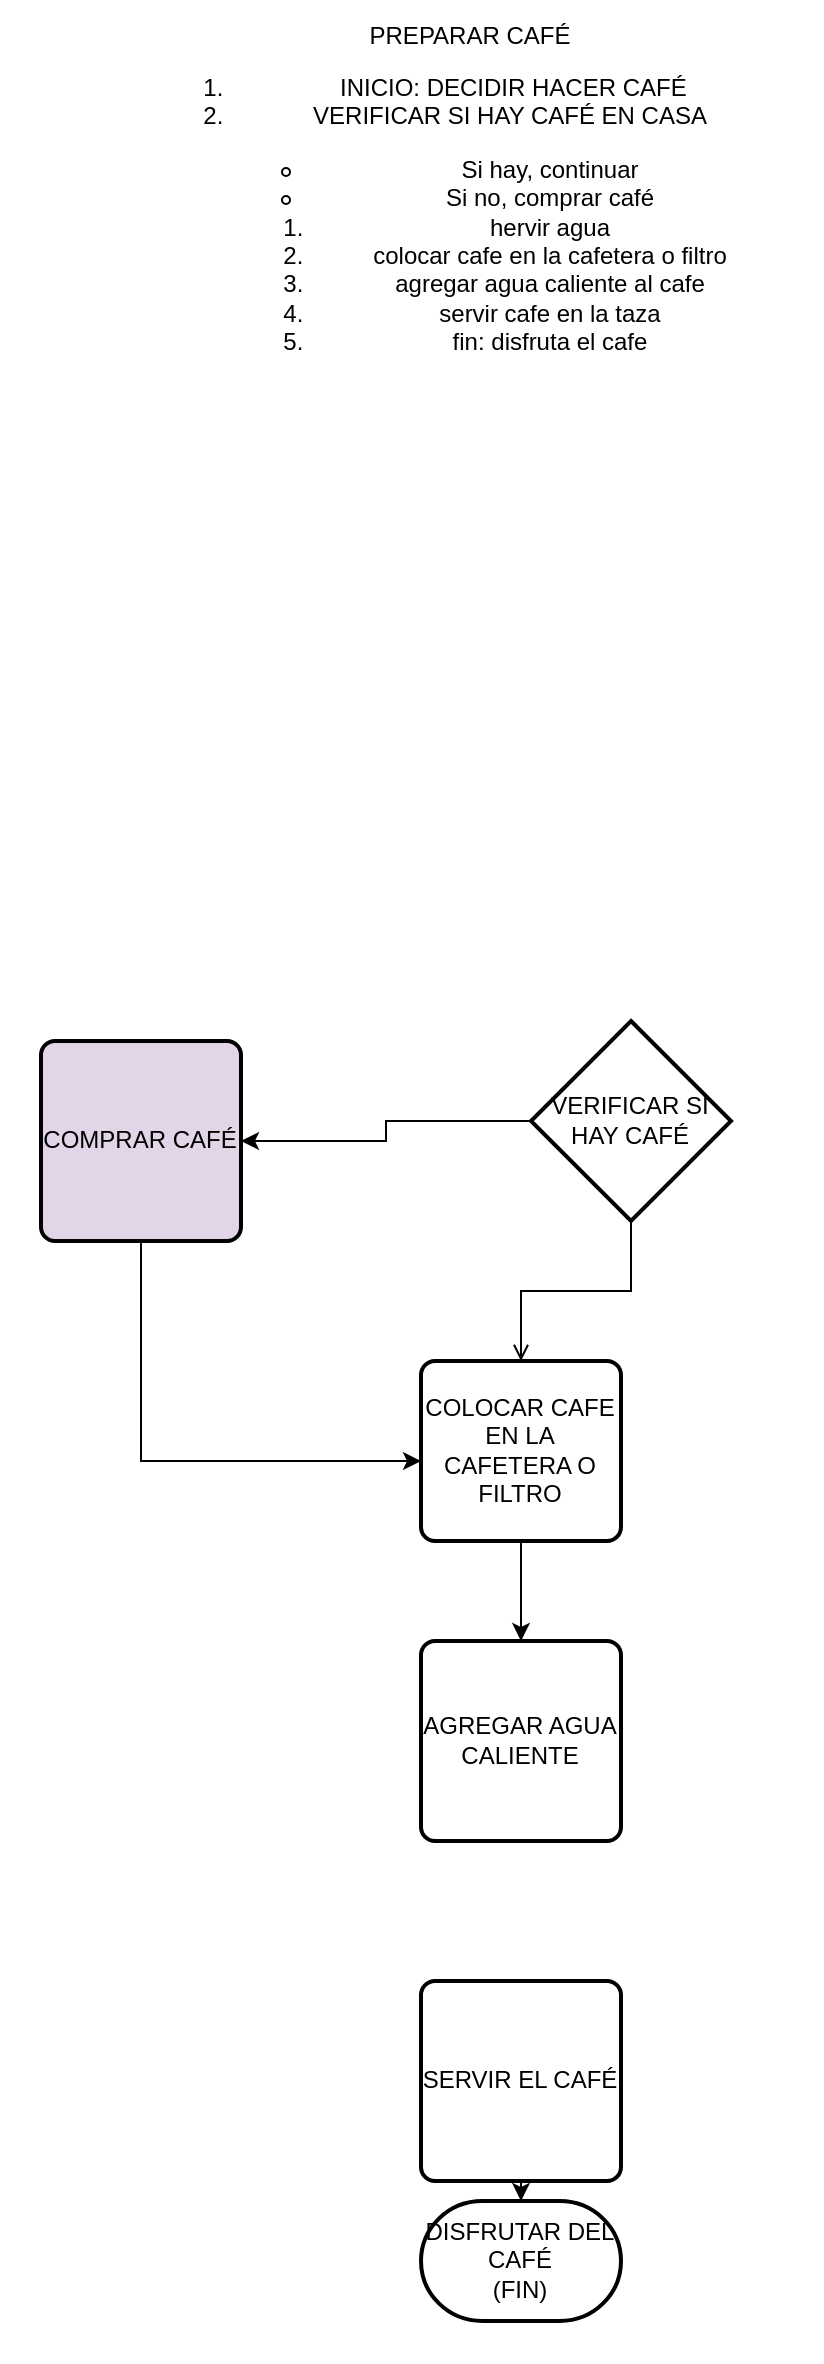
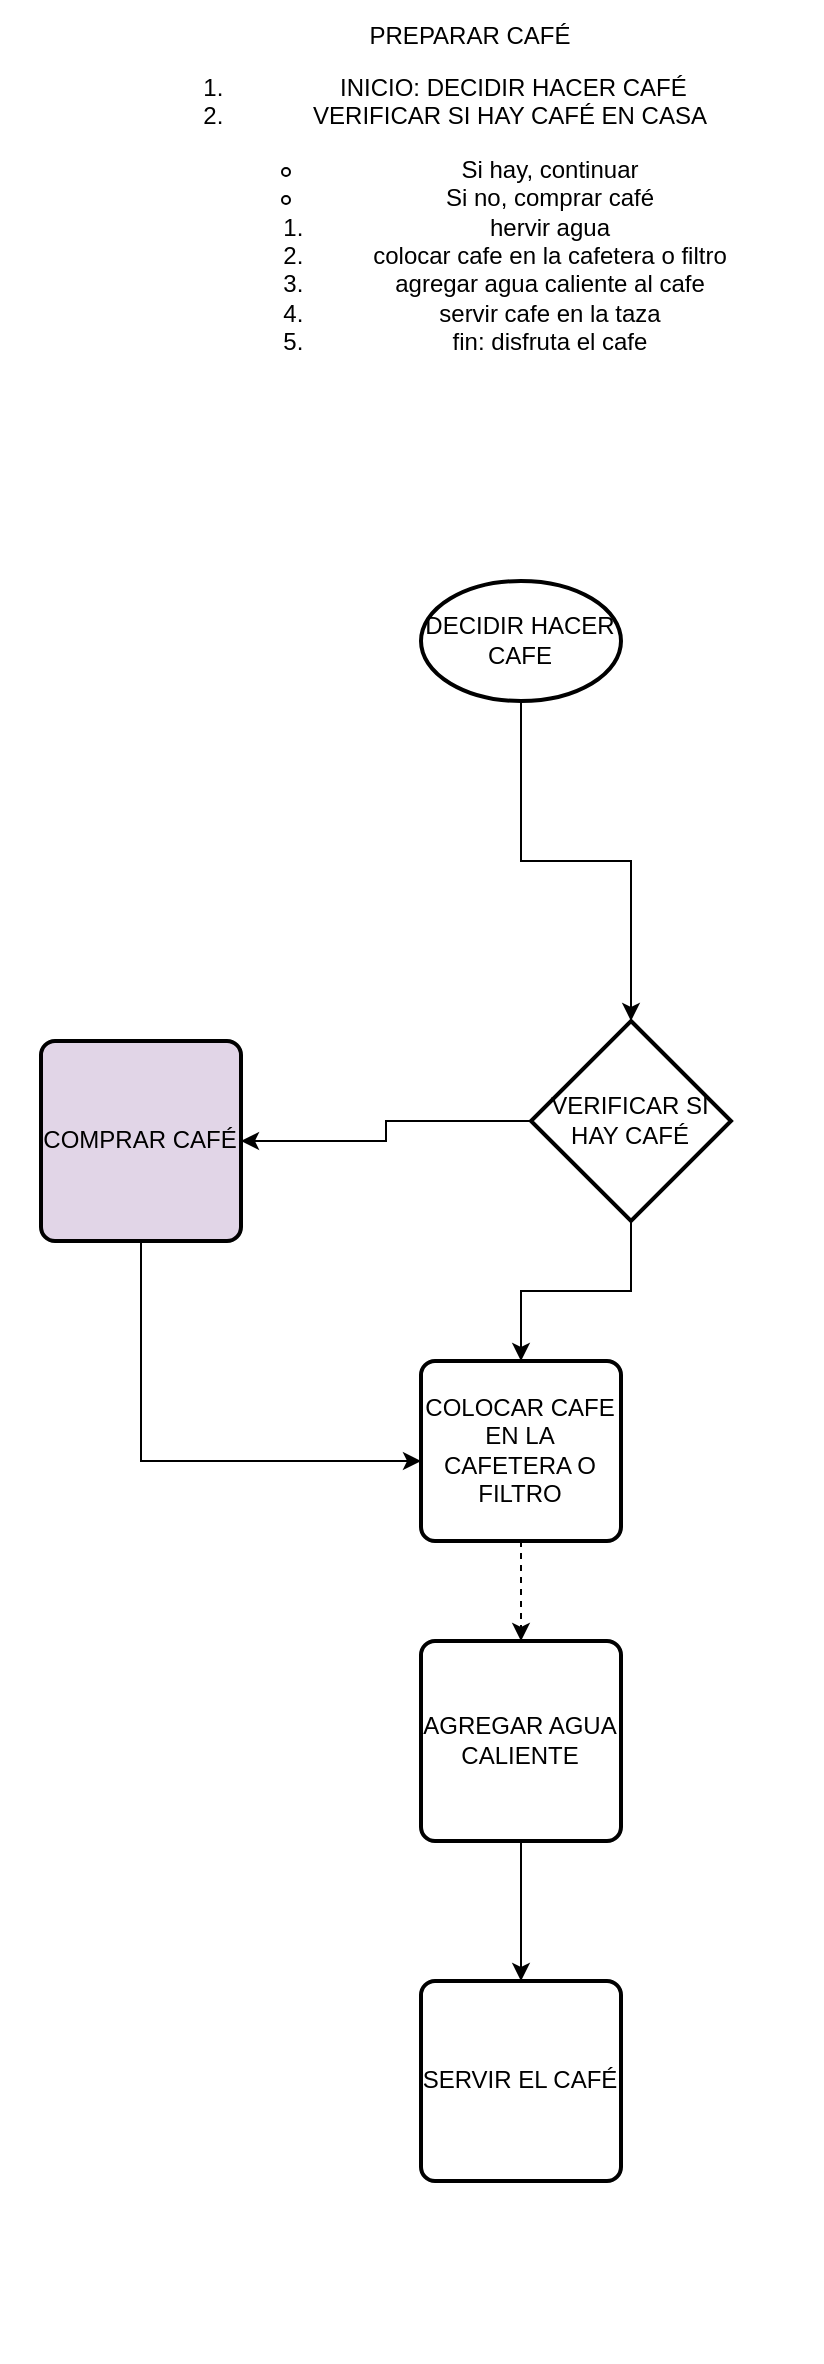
node "DECIDIR HACER CAFE": added
edge "DECIDIR HACER CAFE" -> "VERIFICAR SI HAY CAFÉ": added
edge "VERIFICAR SI HAY CAFÉ" -> "COLOCAR CAFE EN LA CAFETERA O FILTRO": arrowhead open -> classic
edge "COLOCAR CAFE EN LA CAFETERA O FILTRO" -> "AGREGAR AGUA CALIENTE": style solid -> dashed
edge "AGREGAR AGUA CALIENTE" -> "SERVIR EL CAFÉ": added
edge "SERVIR EL CAFÉ" -> "DISFRUTAR DEL CAFÉ (FIN)": removed
node "DISFRUTAR DEL CAFÉ (FIN)": removed
